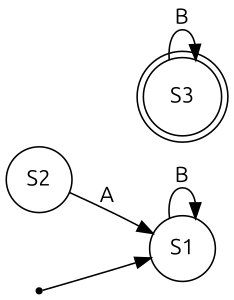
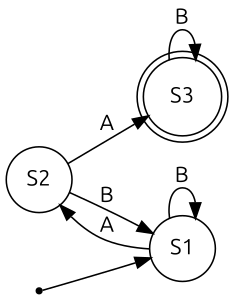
edge "S2" -> "S3": added, label "A"
edge "S2" -> "S1": label "A" -> "B"
edge "S1" -> "S2": added, label "A"
